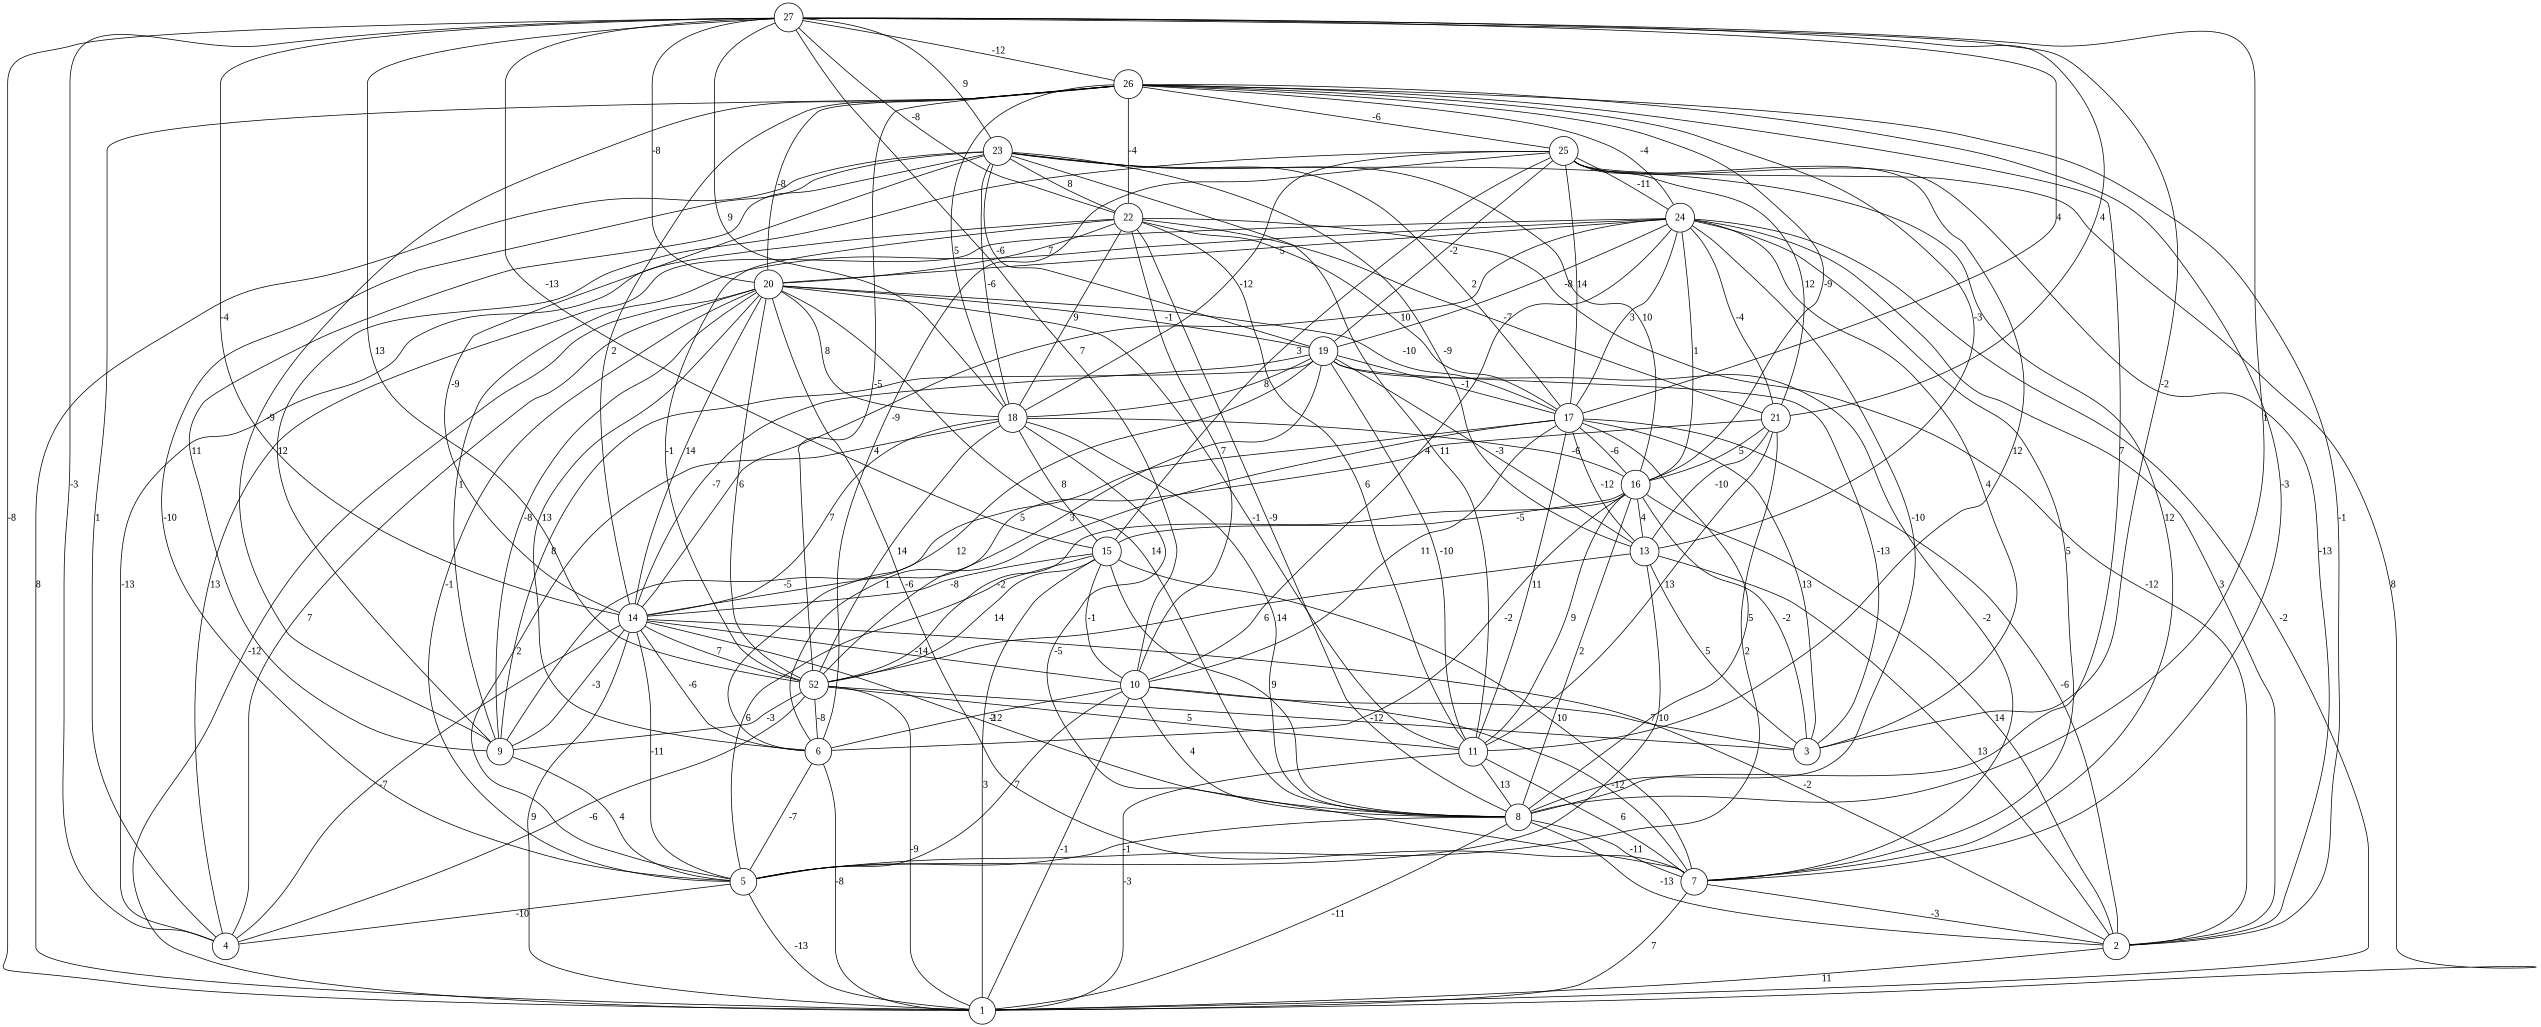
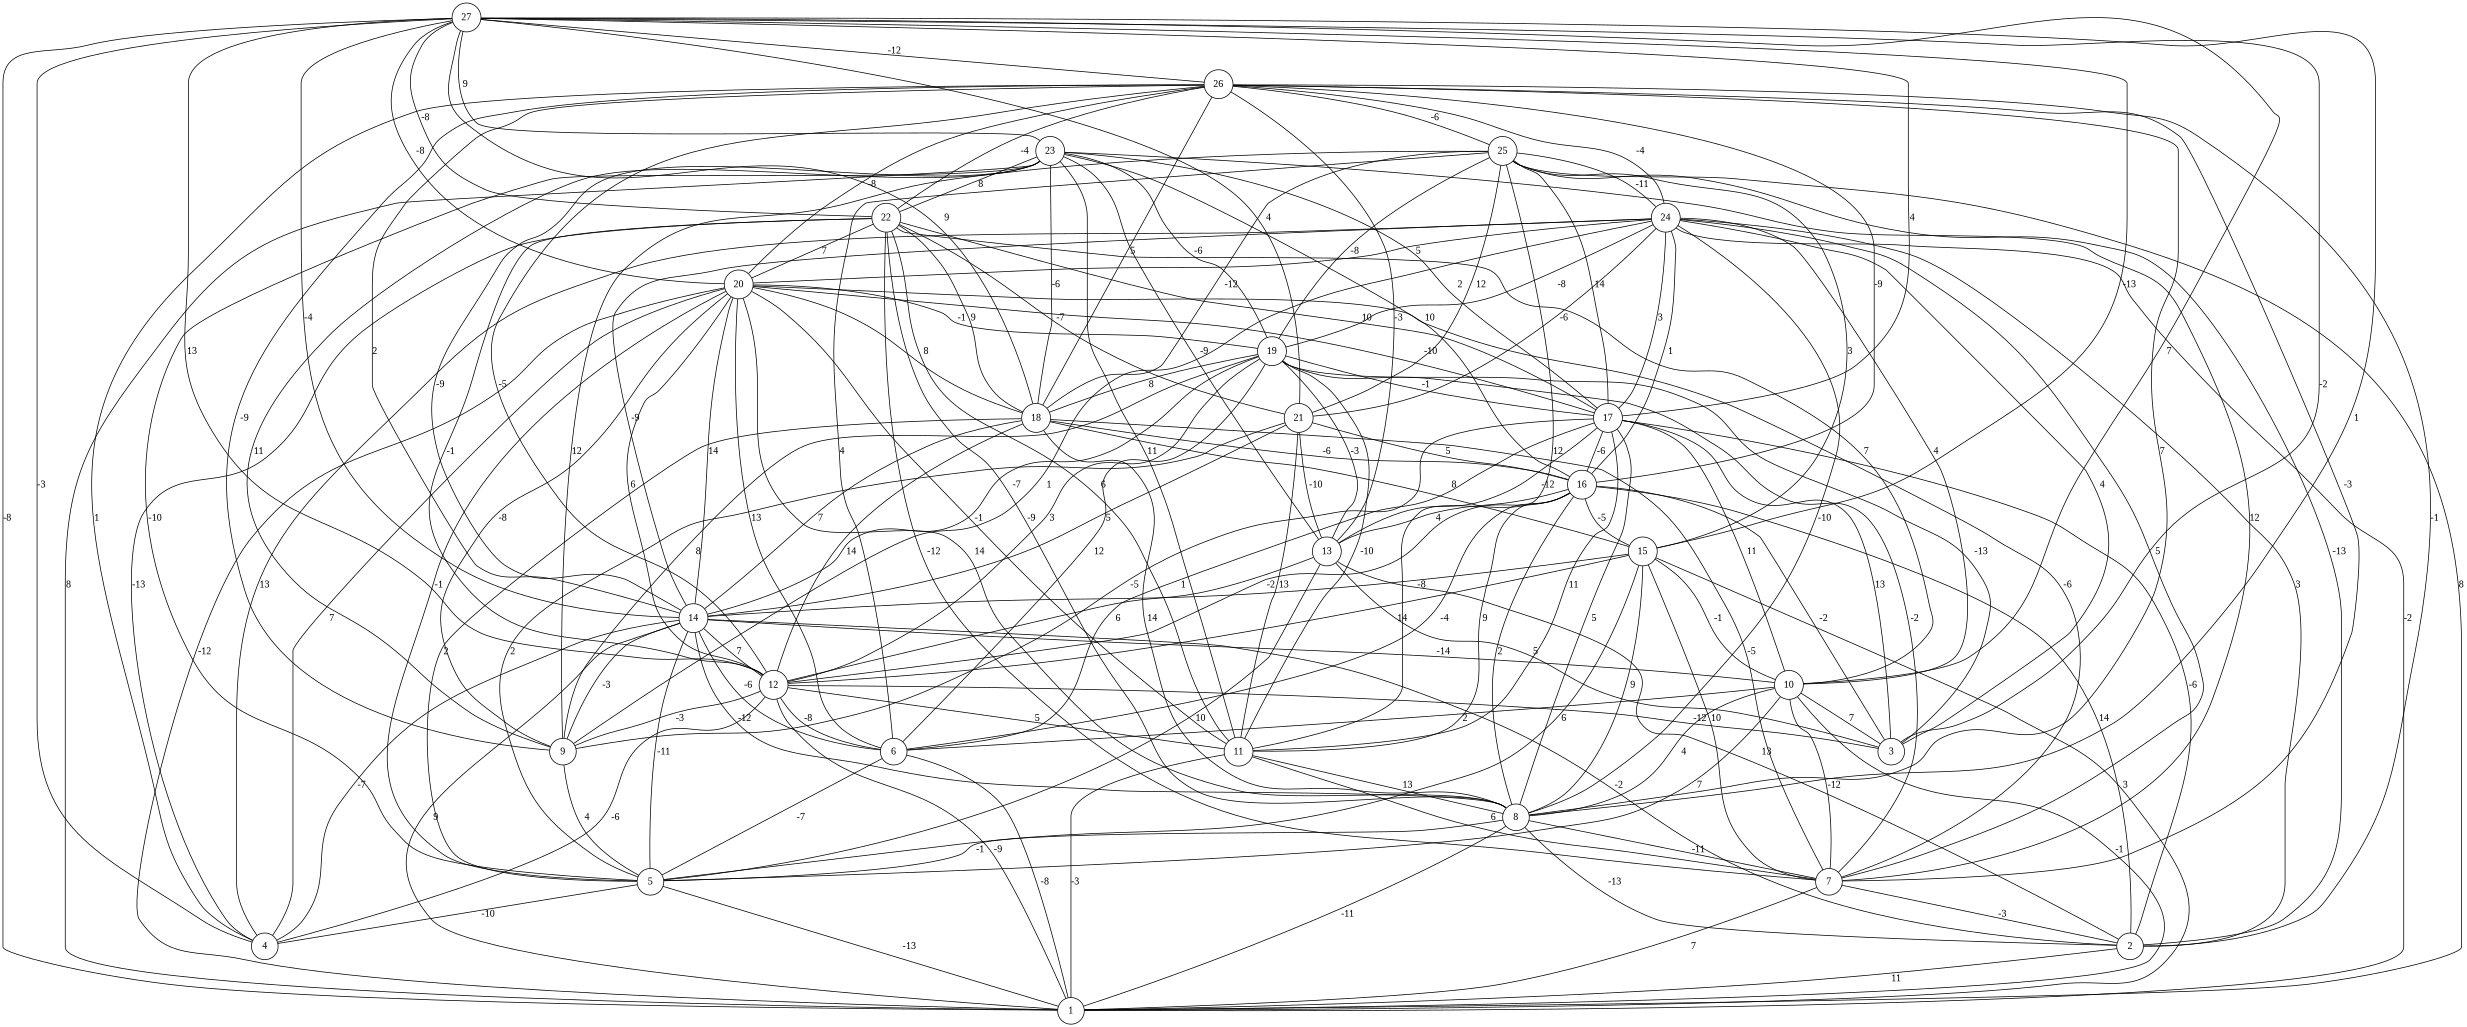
edge "25" -- "19": label "-2" -> "-8"
edge "24" -- "21": label "-4" -> "-6"
edge "22" -- "2": now "22" -- "7"
edge "16" -- "6": label "-2" -> "-4"
node "52": label "52" -> "12"
